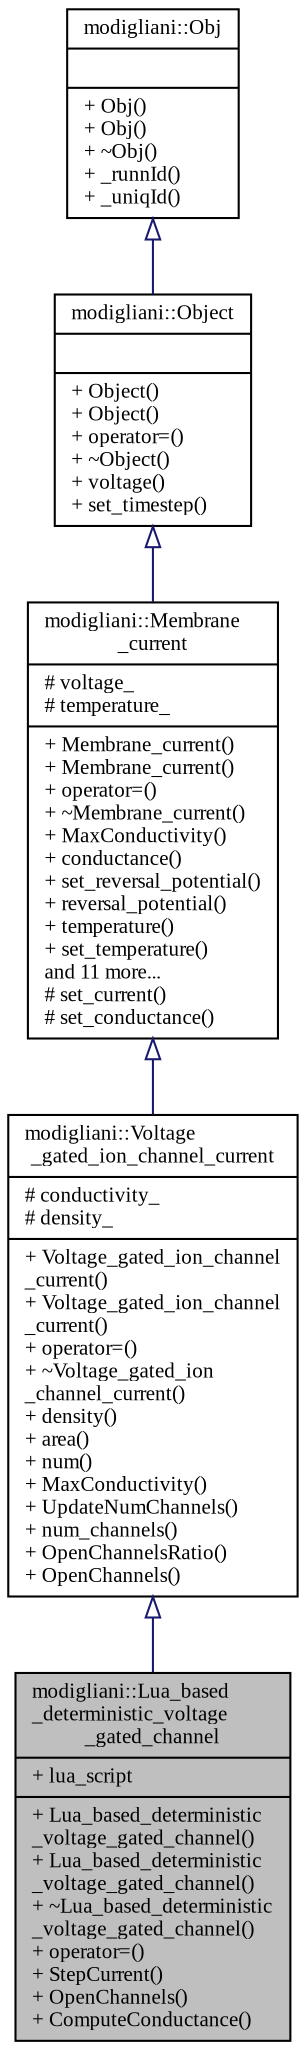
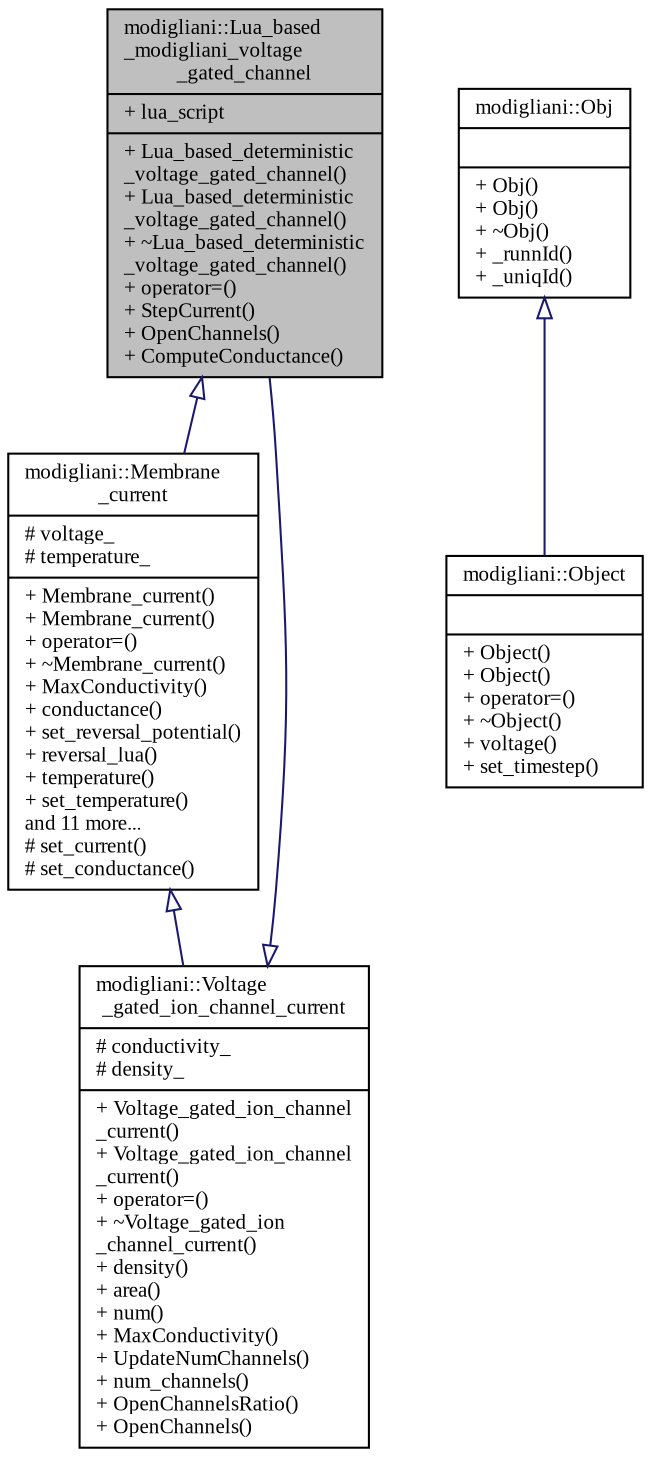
edge "modigliani::Membrane" -> "modigliani::Object": now "modigliani::Membrane" -> "modigliani::Lua_based"
node "modigliani::Membrane": text "+ reversal_potential()" -> "+ reversal_lua()"
node "modigliani::Lua_based": text "_deterministic_voltage" -> "_modigliani_voltage"
